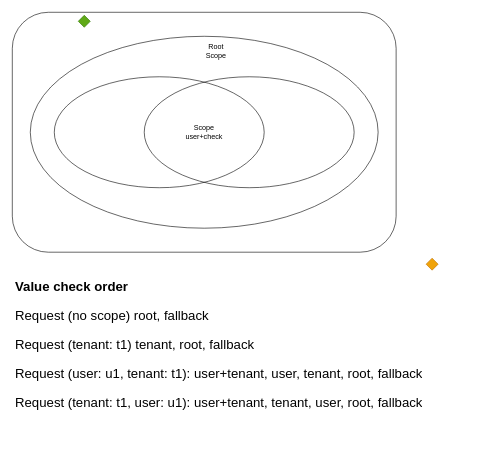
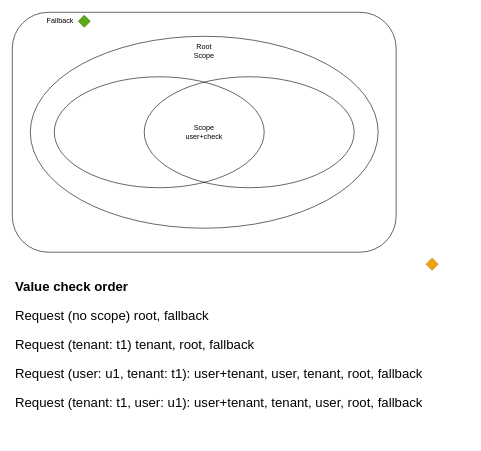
node "Fallback": added
node "Root Scope": moved (216, 51) -> (204, 51)
